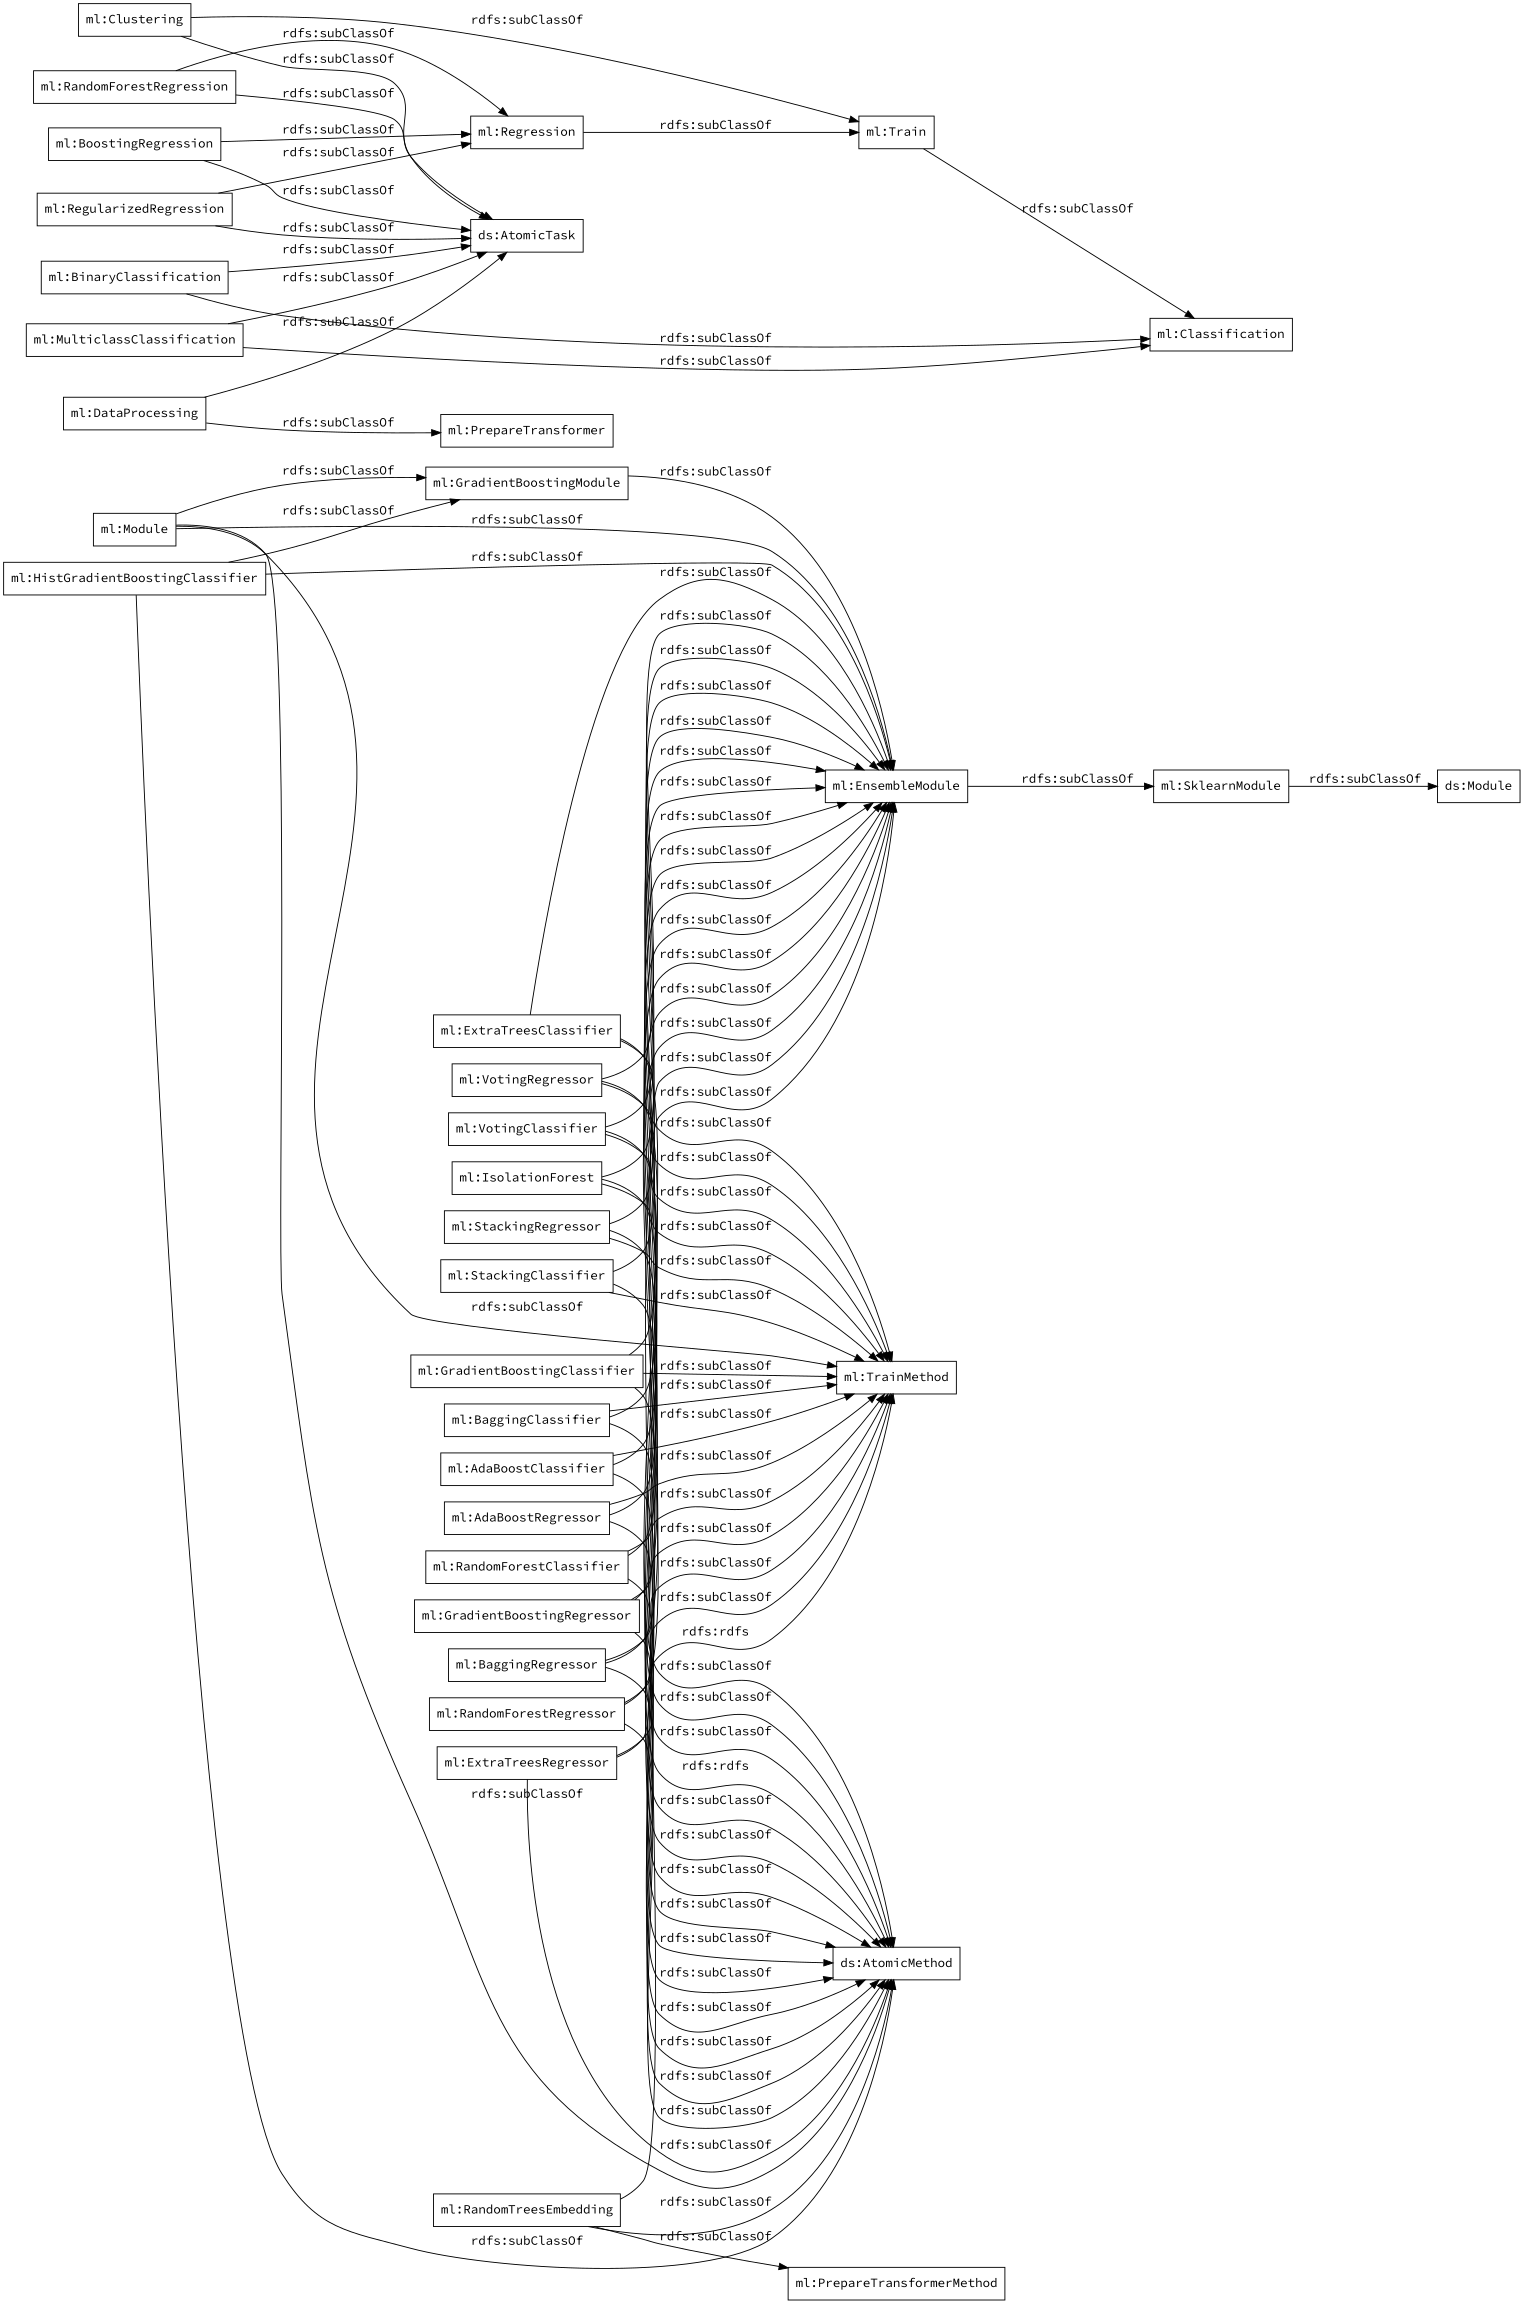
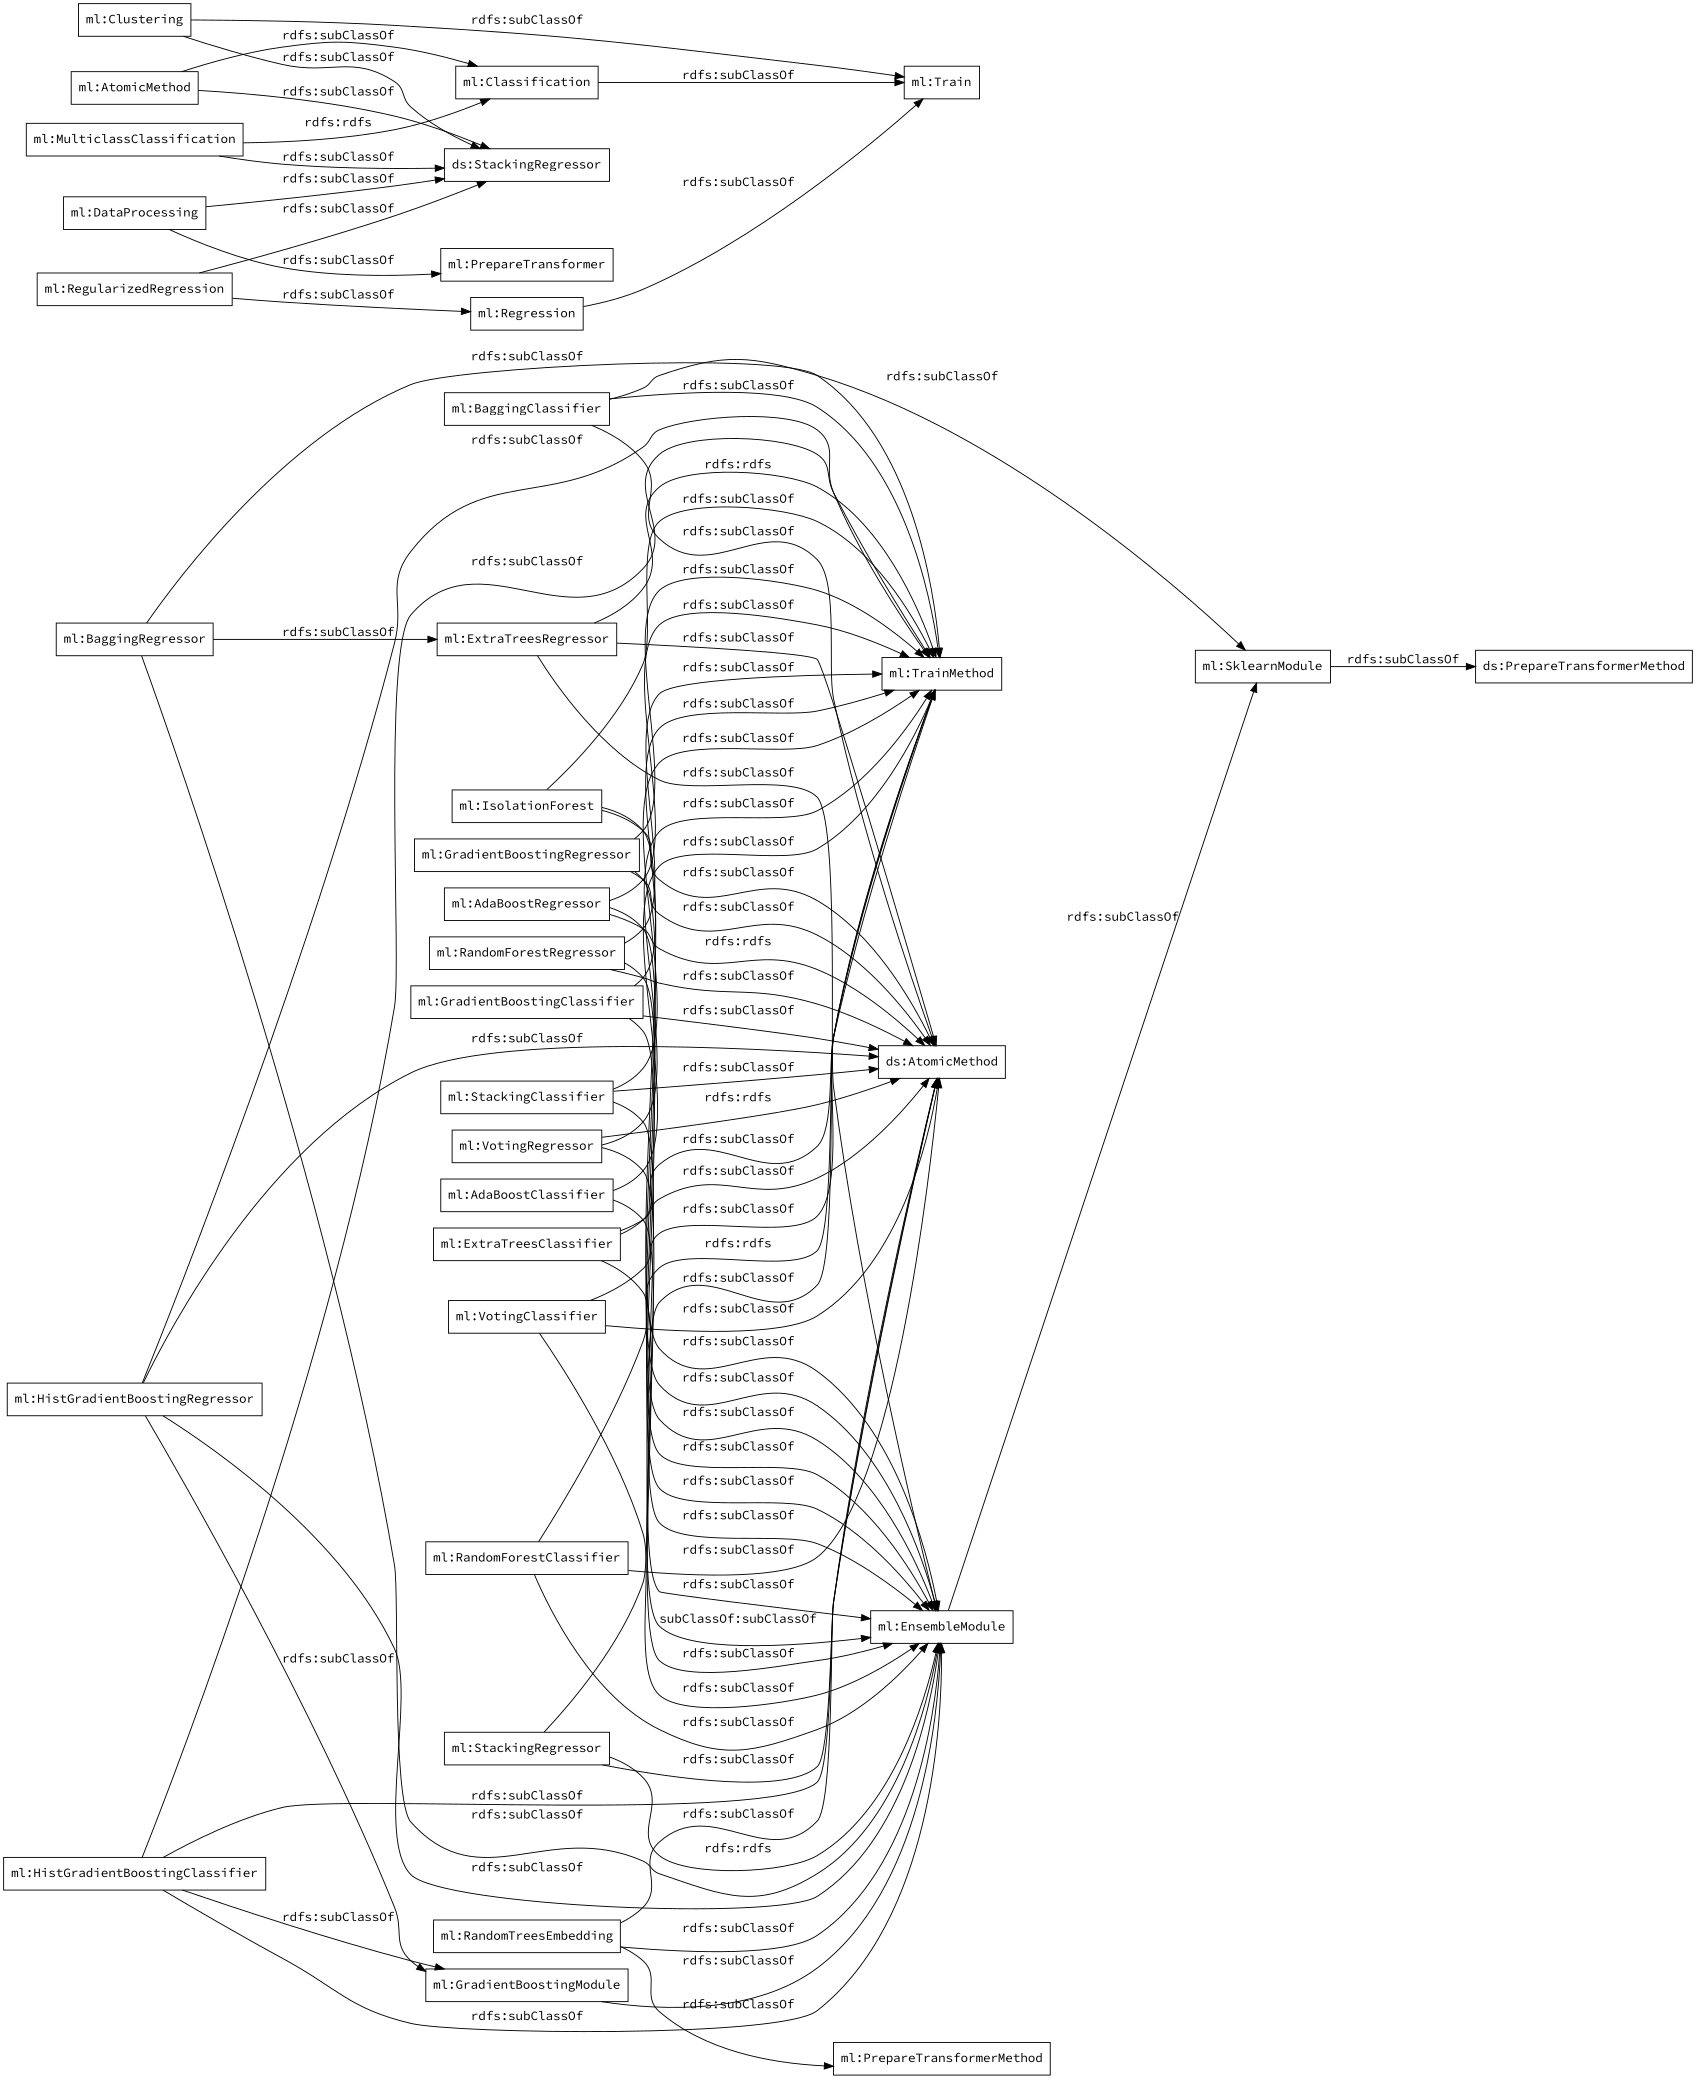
node "ml:RandomForestRegression": removed
node "ml:BoostingRegression": removed
edge "ml:Train" -> "ml:Classification": reversed
node "ds:AtomicTask": label "ds:AtomicTask" -> "ds:StackingRegressor"
node "ml:BinaryClassification": label "ml:BinaryClassification" -> "ml:AtomicMethod"
edge "ml:MulticlassClassification" -> "ml:Classification": label "rdfs:subClassOf" -> "rdfs:rdfs"
node "ml:Module": label "ml:Module" -> "ml:HistGradientBoostingRegressor"
edge "ml:StackingRegressor" -> "ml:EnsembleModule": label "rdfs:subClassOf" -> "rdfs:rdfs"
node "ds:Module": label "ds:Module" -> "ds:PrepareTransformerMethod"
edge "ml:AdaBoostClassifier" -> "ml:EnsembleModule": label "rdfs:subClassOf" -> "subClassOf:subClassOf"
edge "ml:BaggingClassifier" -> "ml:EnsembleModule": now "ml:BaggingClassifier" -> "ml:SklearnModule"
edge "ml:HistGradientBoostingClassifier" -> "ml:TrainMethod": added, label "rdfs:subClassOf"
edge "ml:RandomForestClassifier" -> "ml:TrainMethod": label "rdfs:subClassOf" -> "rdfs:rdfs"
edge "ml:VotingRegressor" -> "ds:AtomicMethod": label "rdfs:subClassOf" -> "rdfs:rdfs"
edge "ml:IsolationForest" -> "ds:AtomicMethod": label "rdfs:rdfs" -> "rdfs:subClassOf"
edge "ml:AdaBoostClassifier" -> "ds:AtomicMethod": removed, label "rdfs:subClassOf"
edge "ml:AdaBoostRegressor" -> "ds:AtomicMethod": label "rdfs:subClassOf" -> "rdfs:rdfs"
edge "ml:BaggingRegressor" -> "ds:AtomicMethod": now "ml:BaggingRegressor" -> "ml:ExtraTreesRegressor"
